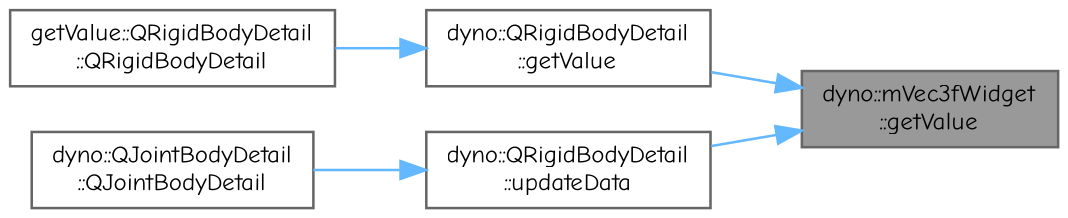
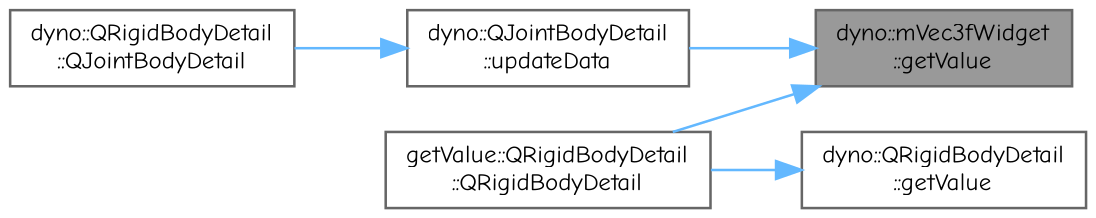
edge "dyno::QRigidBodyDetail ::getValue" -> "dyno::mVec3fWidget ::getValue": now "getValue::QRigidBodyDetail ::QRigidBodyDetail" -> "dyno::mVec3fWidget ::getValue"
node "dyno::QJointBodyDetail ::QJointBodyDetail": label "dyno::QJointBodyDetail ::QJointBodyDetail" -> "dyno::QRigidBodyDetail ::QJointBodyDetail"
node "dyno::QRigidBodyDetail ::updateData": label "dyno::QRigidBodyDetail ::updateData" -> "dyno::QJointBodyDetail ::updateData"
